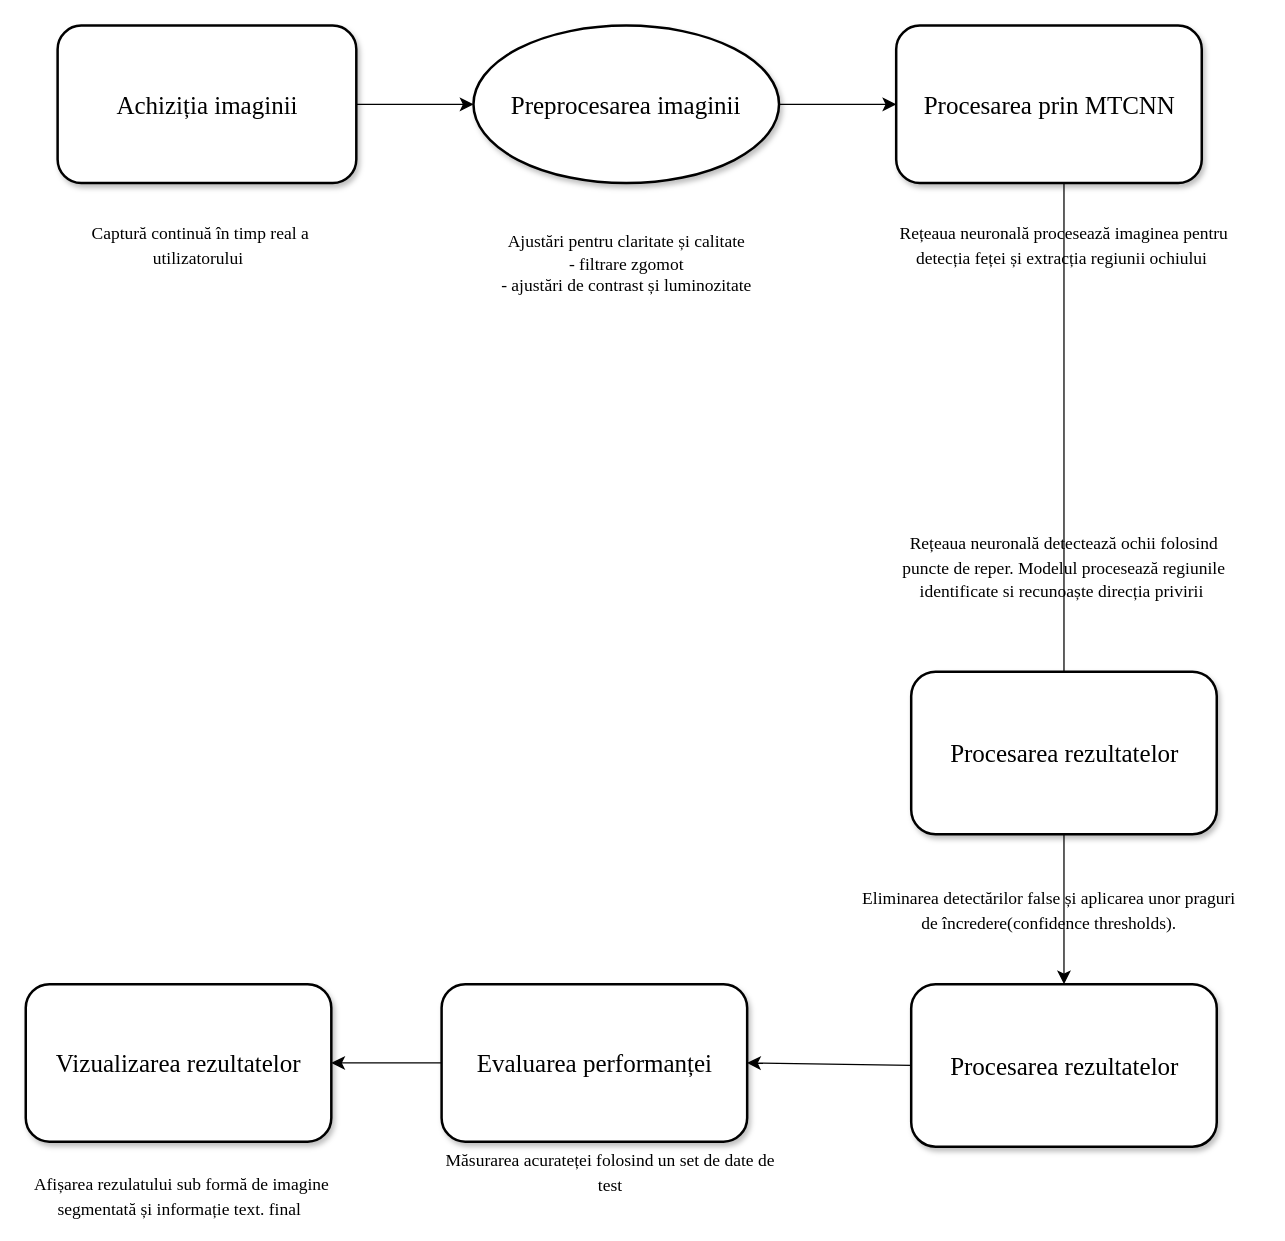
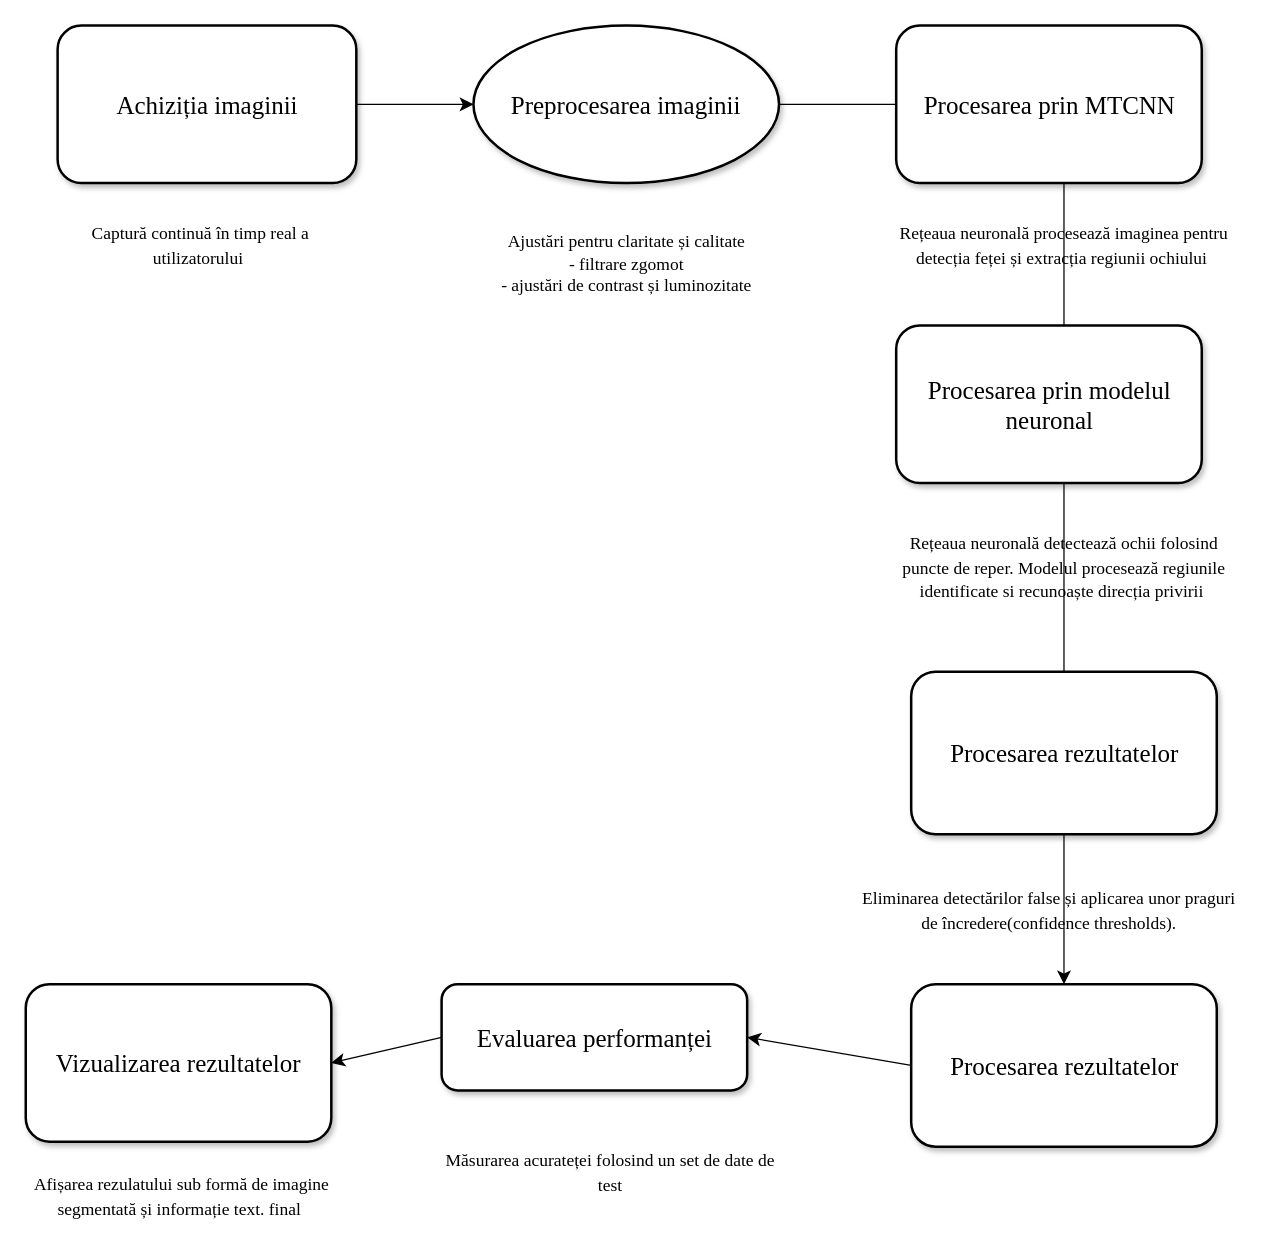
edge "Preprocesarea imaginii" -> "Procesarea prin MTCNN": arrowhead classic -> none
node "Procesarea prin modelul neuronal": added
node "Evaluarea performanței": size 306x158 -> 306x106
